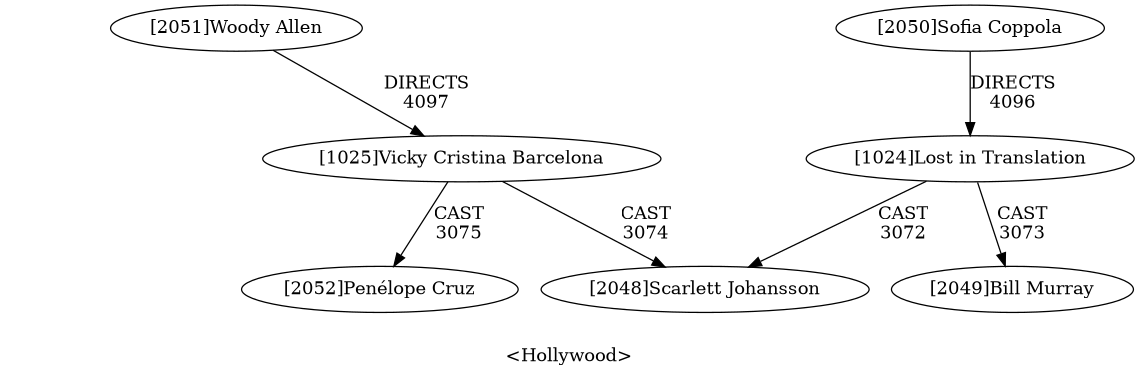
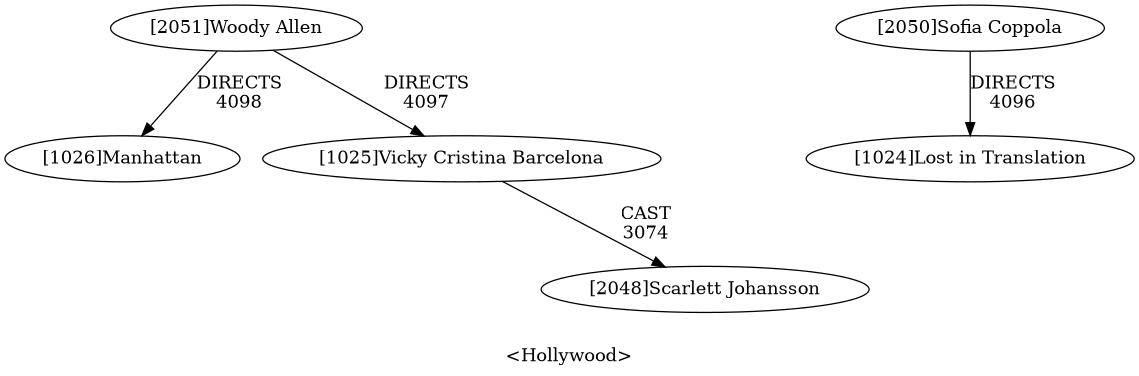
node "[1026]Manhattan": added
edge "[1024]Lost in Translation" -> "[2048]Scarlett Johansson": removed, label "CAST 3072"
node "[2052]Penélope Cruz": removed
node "[2049]Bill Murray": removed
